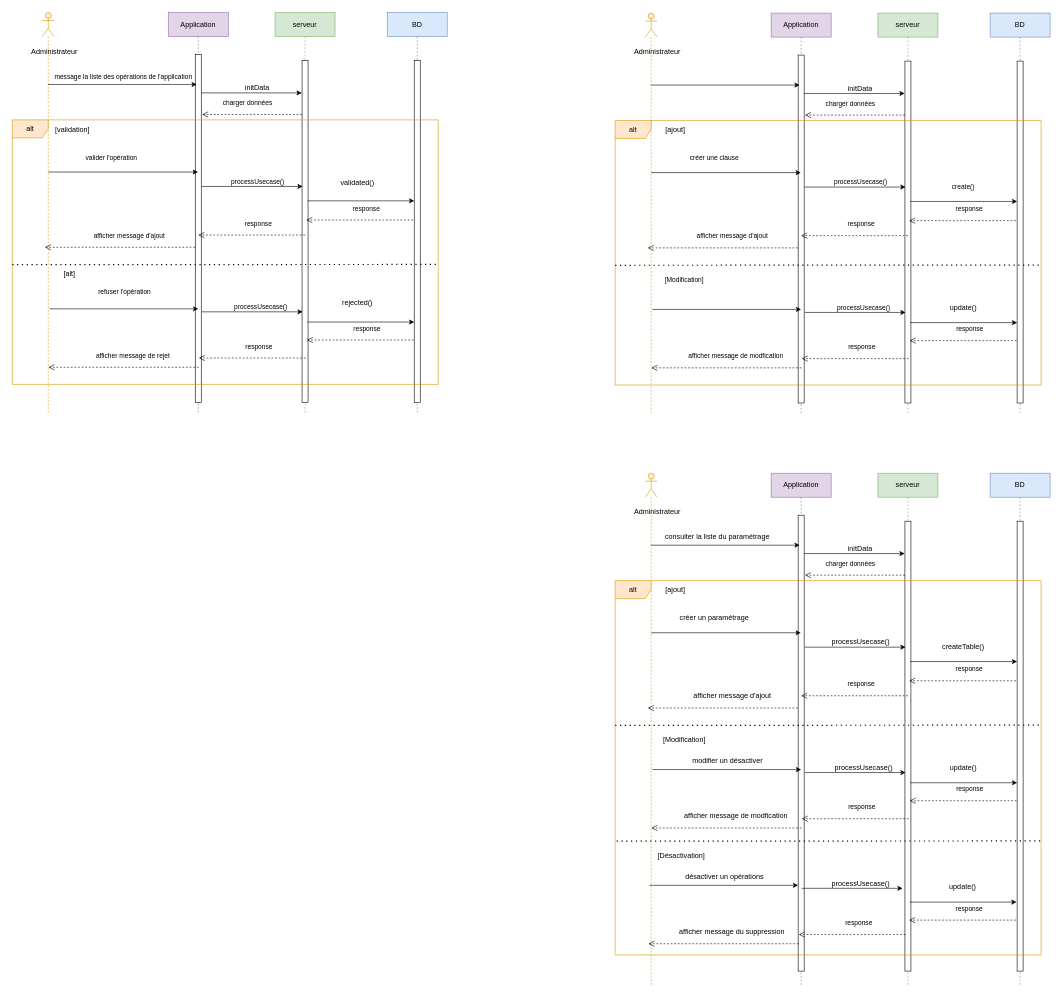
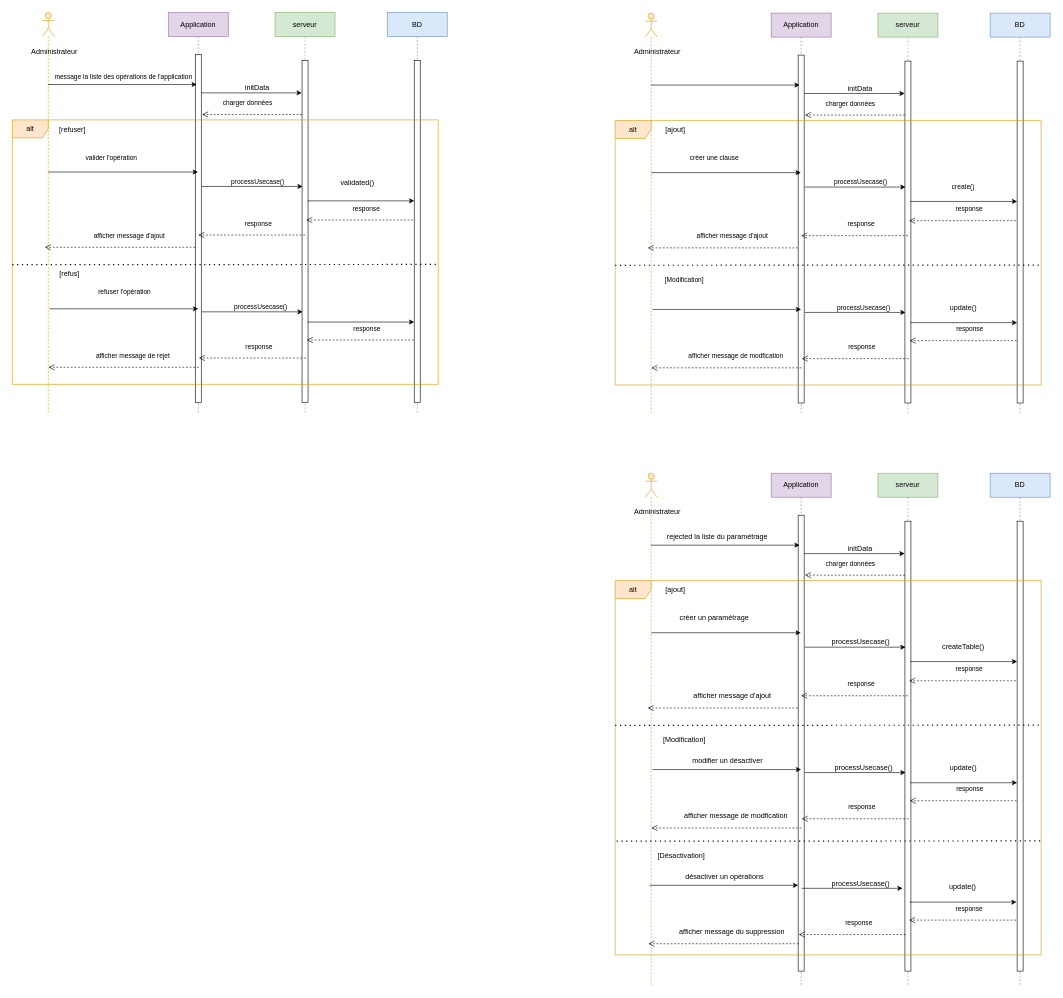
node "[validation]": label "[validation]" -> "[refuser]"
node "[alt]": label "[alt]" -> "[refus]"
node "rejected()": removed
node "consulter la liste du paramétrage": label "consulter la liste du paramétrage" -> "rejected la liste du paramétrage"
